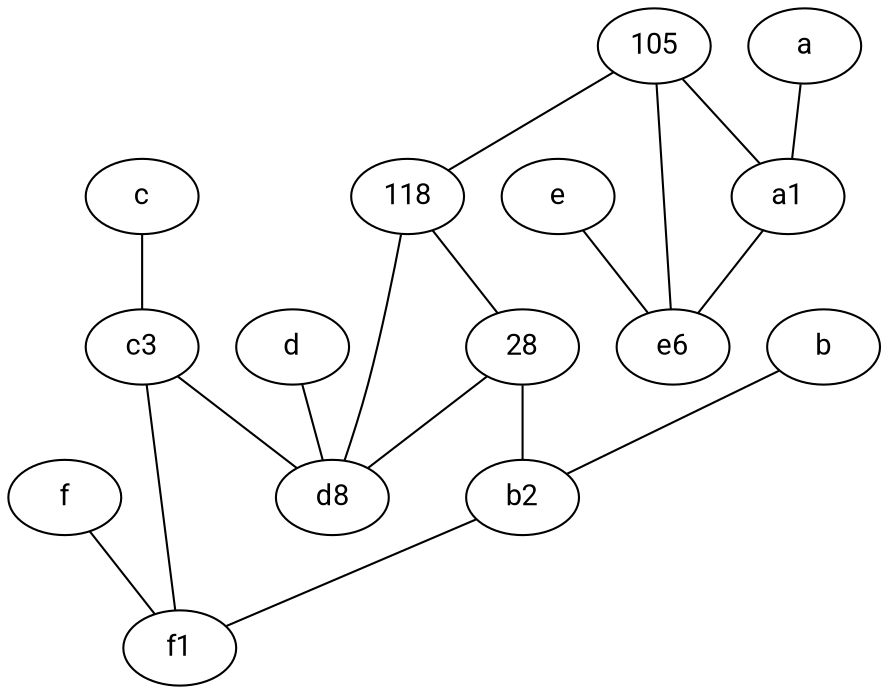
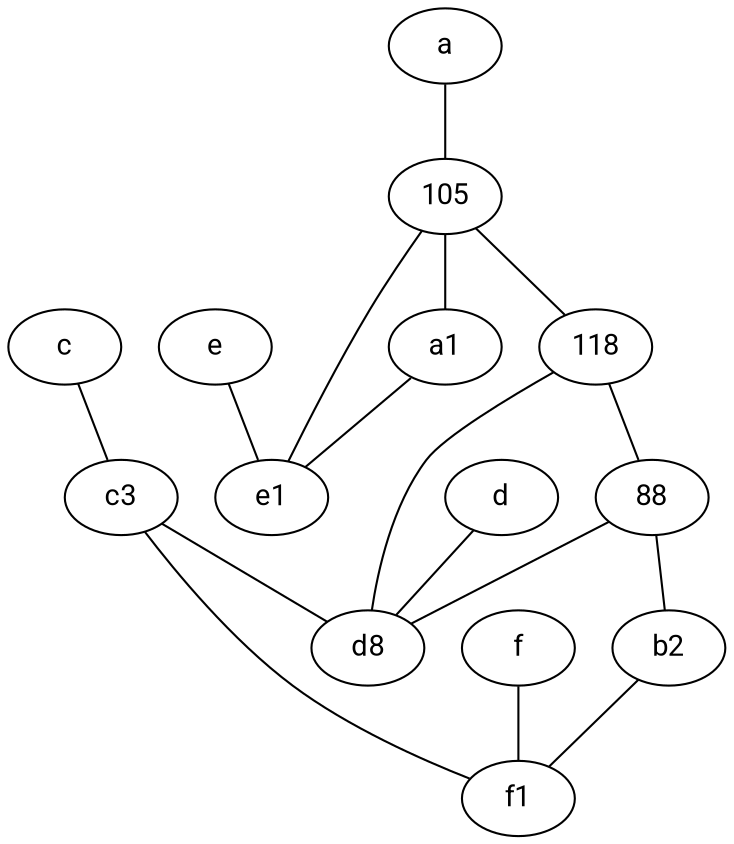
edge "a" -- "a1": now "a" -- "105"
node "28": label "28" -> "88"
node "e6": label "e6" -> "e1"
node "b": removed
